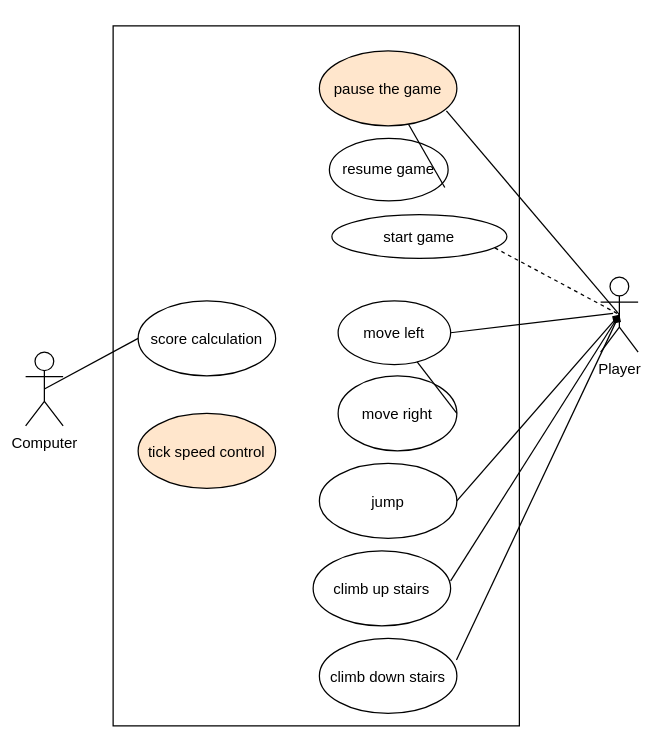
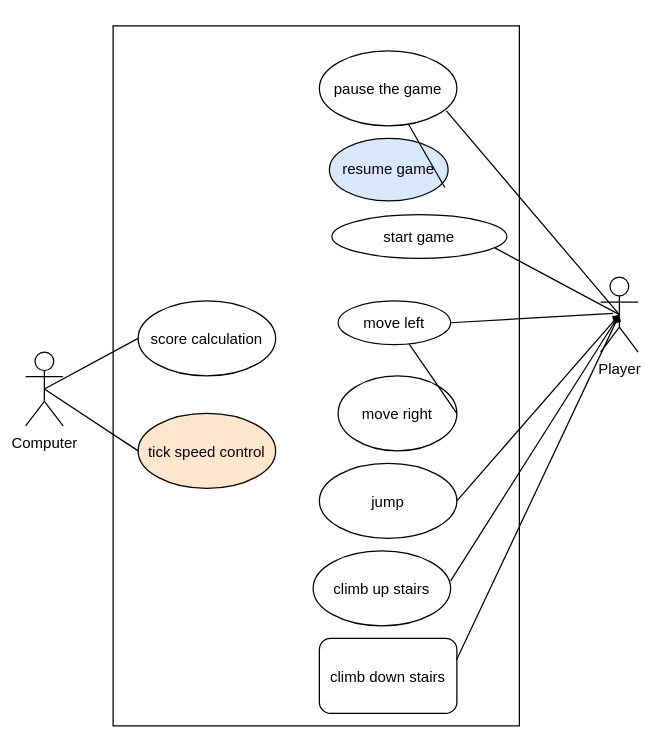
node "pause the game": fillcolor #ffe6cc -> #ffffff
node "resume game": fillcolor #ffffff -> #dae8fc
edge "start game" -- "Player": style dashed -> solid
node "move left": size 113x64 -> 113x44
edge "Computer" -- "tick speed control": added
node "climb down stairs": shape ellipse -> rounded rectangle
